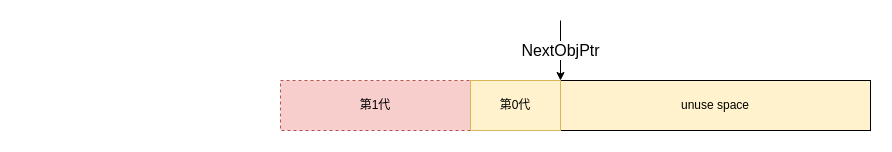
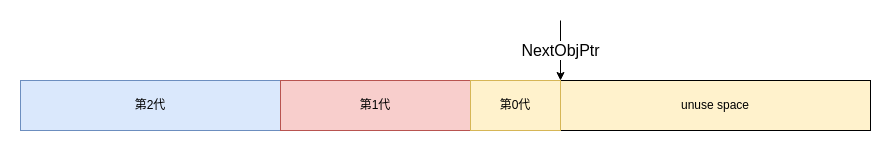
node "第2代": added
node "第1代": style dashed -> solid
